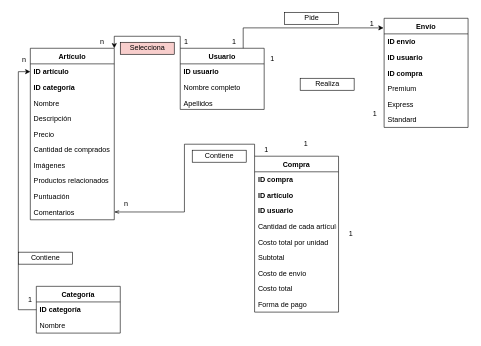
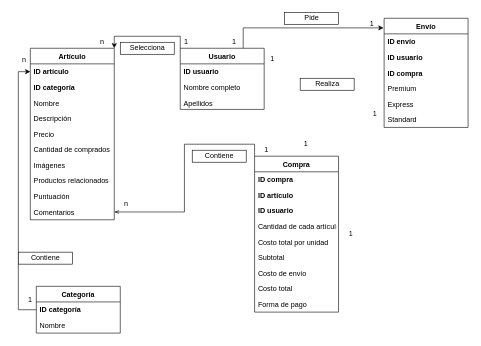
node "Selecciona": fillcolor #f8cecc -> #ffffff
